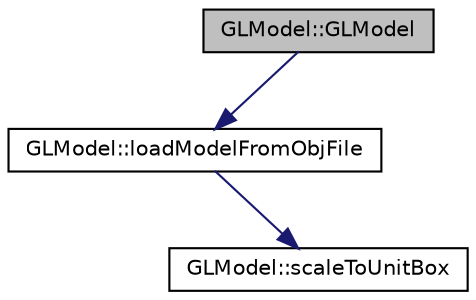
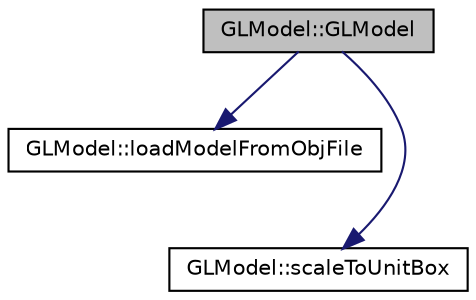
edge "GLModel::loadModelFromObjFile" -> "GLModel::scaleToUnitBox": now "GLModel::GLModel" -> "GLModel::scaleToUnitBox"
